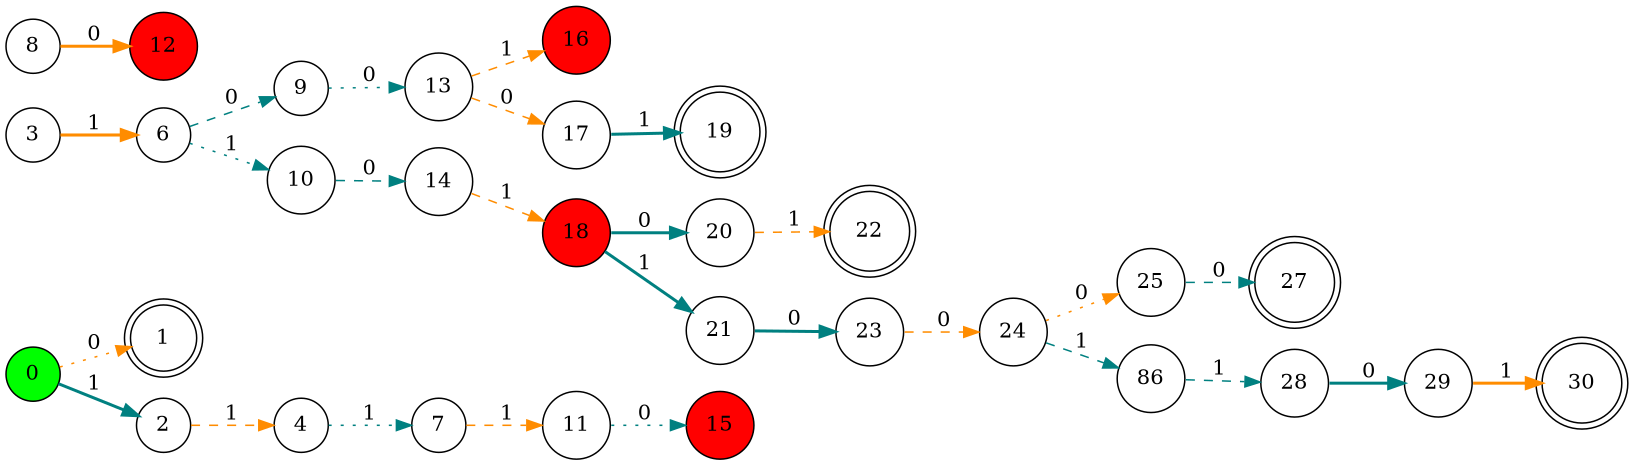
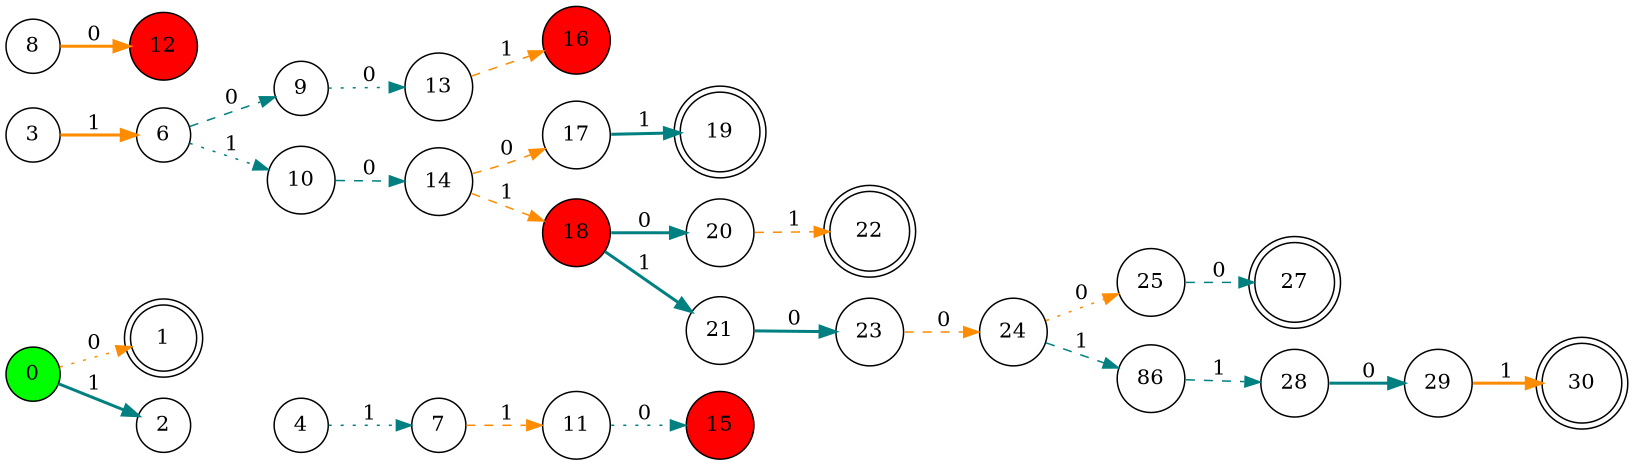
edge "13" -> "17": now "14" -> "17"
edge "2" -> "4": removed, label "1"
